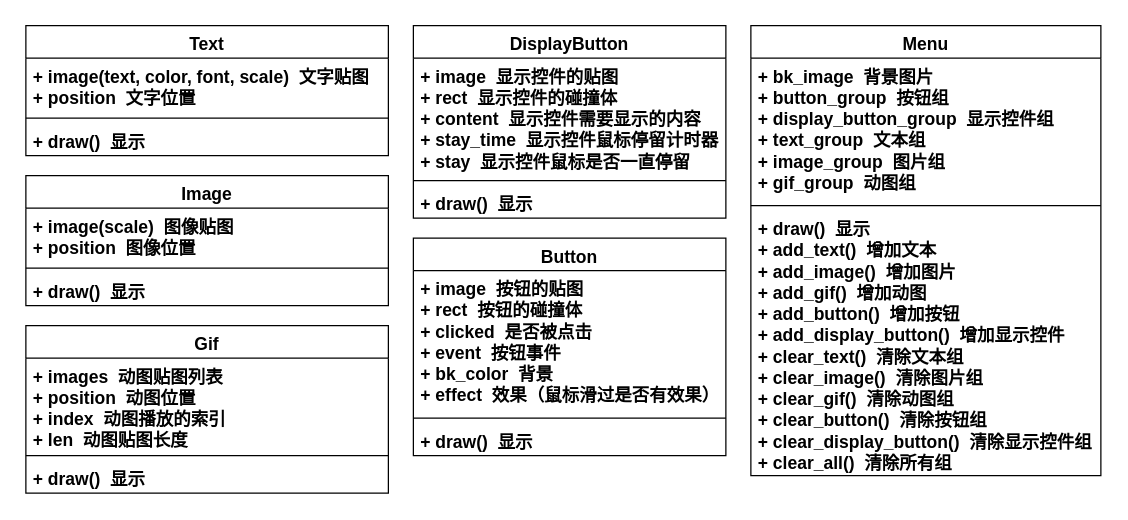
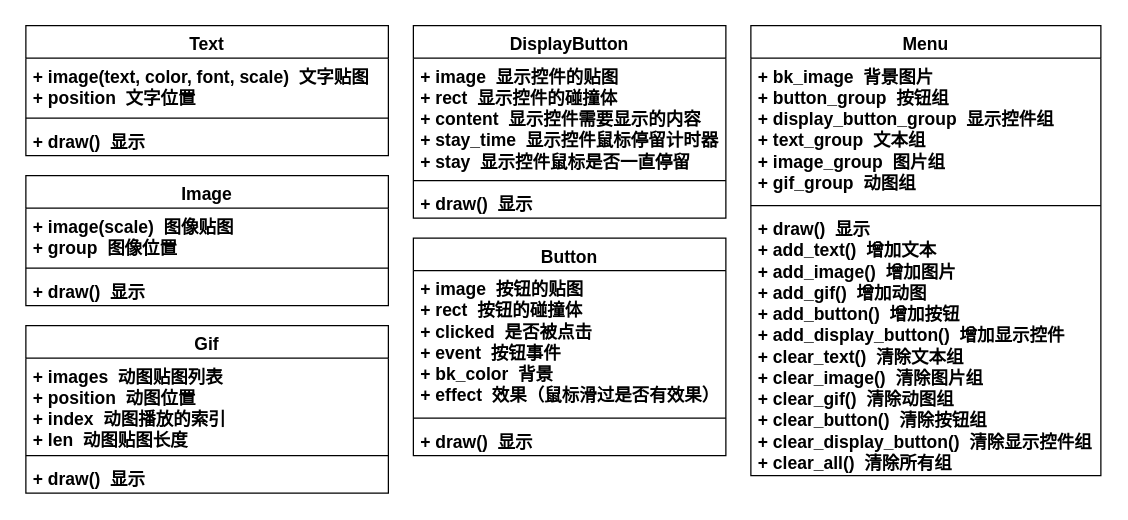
node "+ image(scale) 图像贴图 + position 图像位置": label "+ image(scale) 图像贴图 + position 图像位置" -> "+ image(scale) 图像贴图 + group 图像位置"
